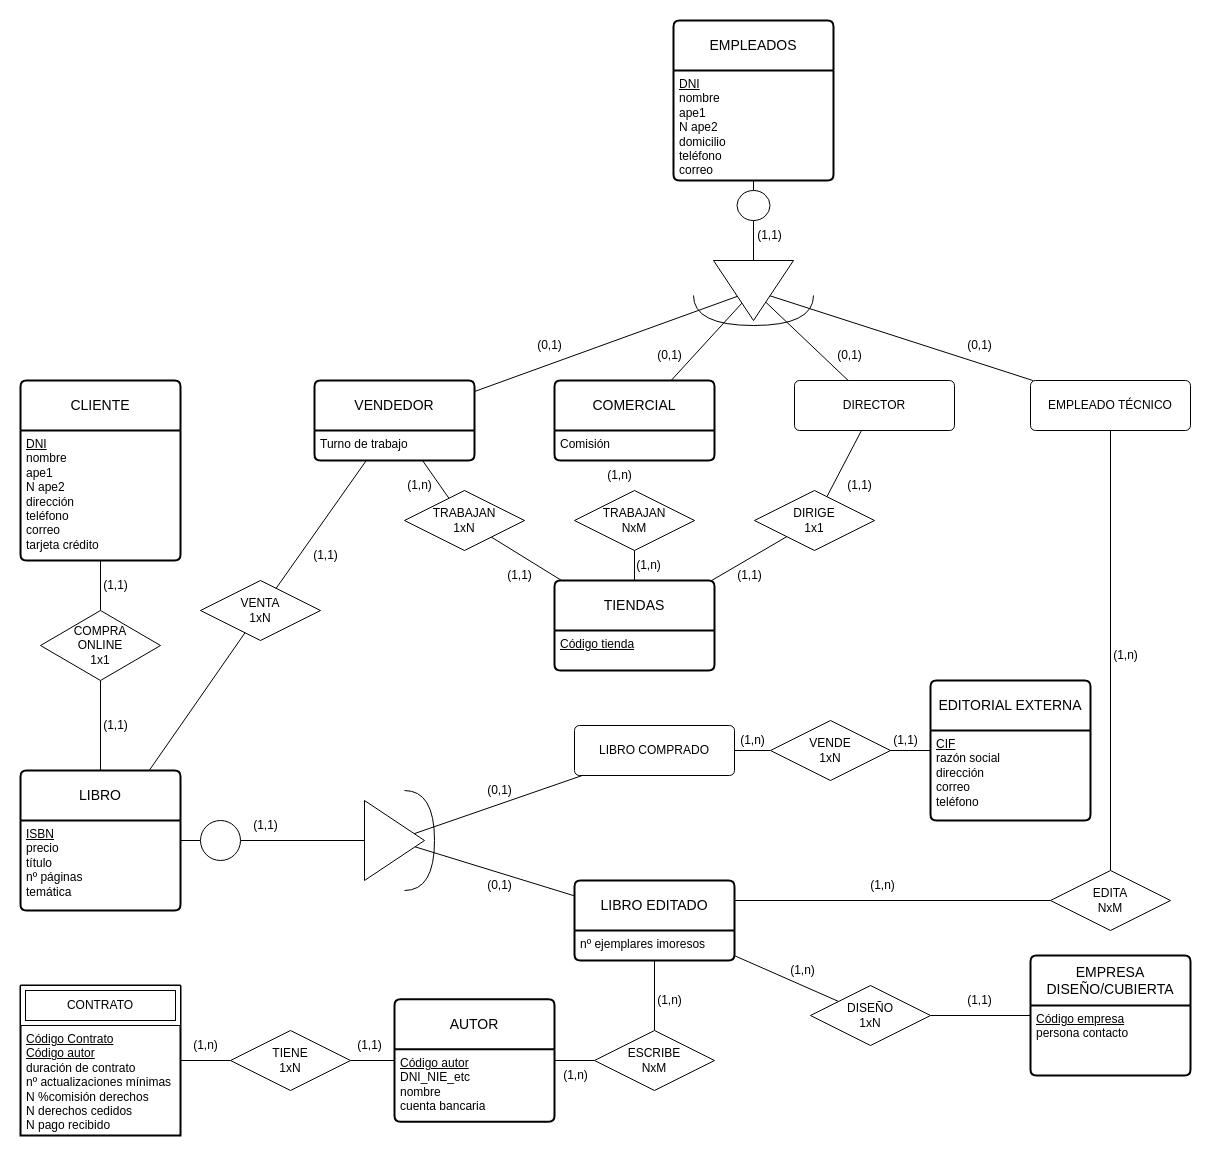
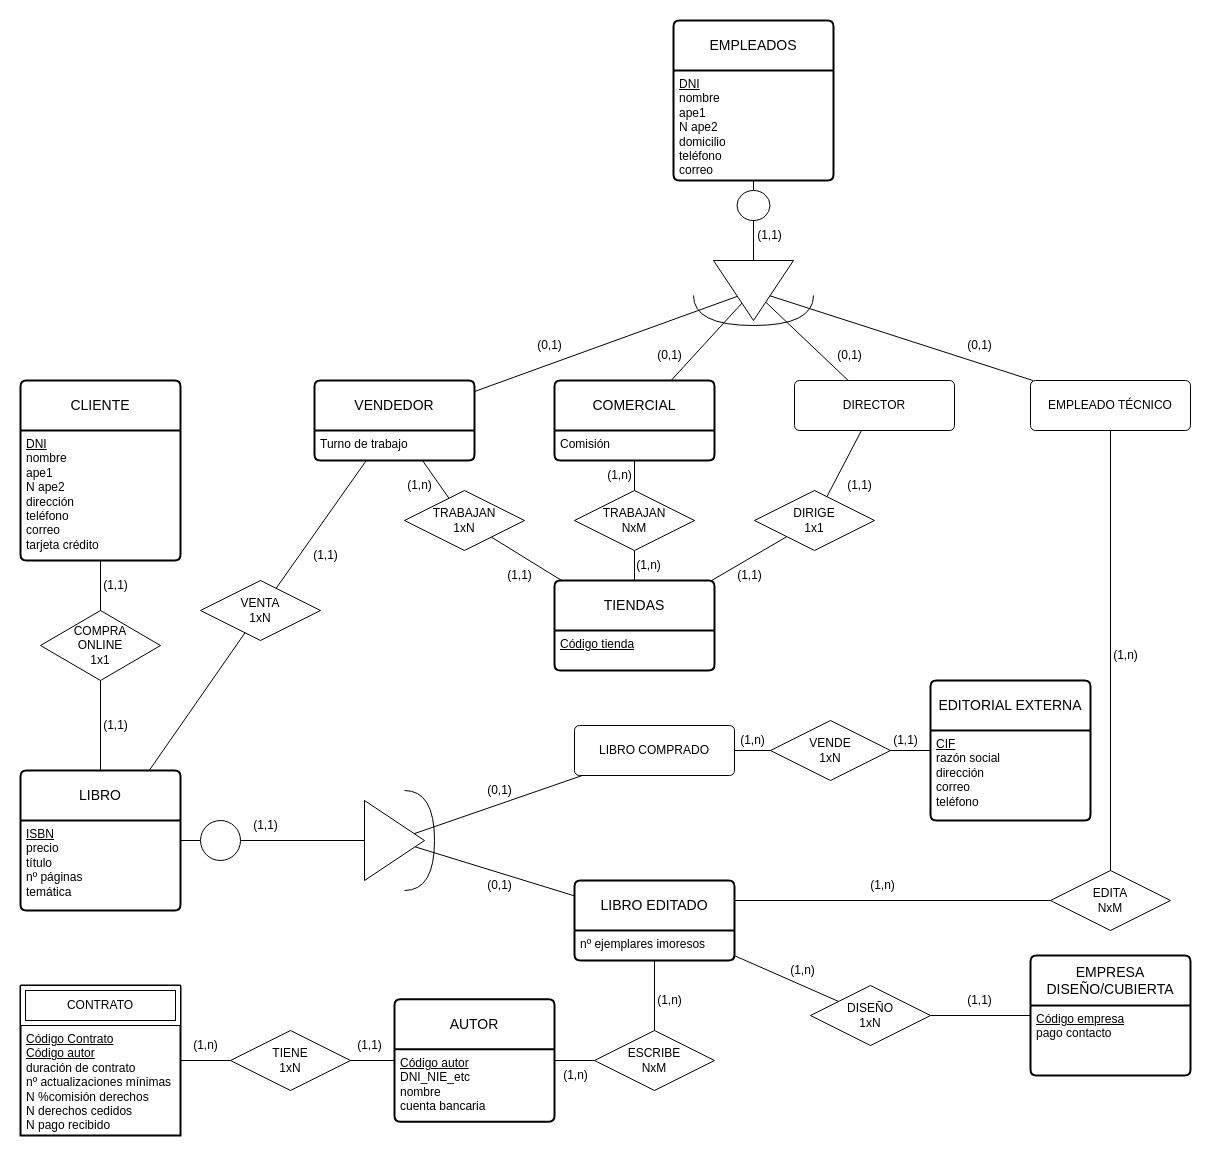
edge "COMERCIAL" -- "TRABAJAN NxM": added
node "Código empresa persona contacto": label "Código empresa persona contacto" -> "Código empresa pago contacto"
